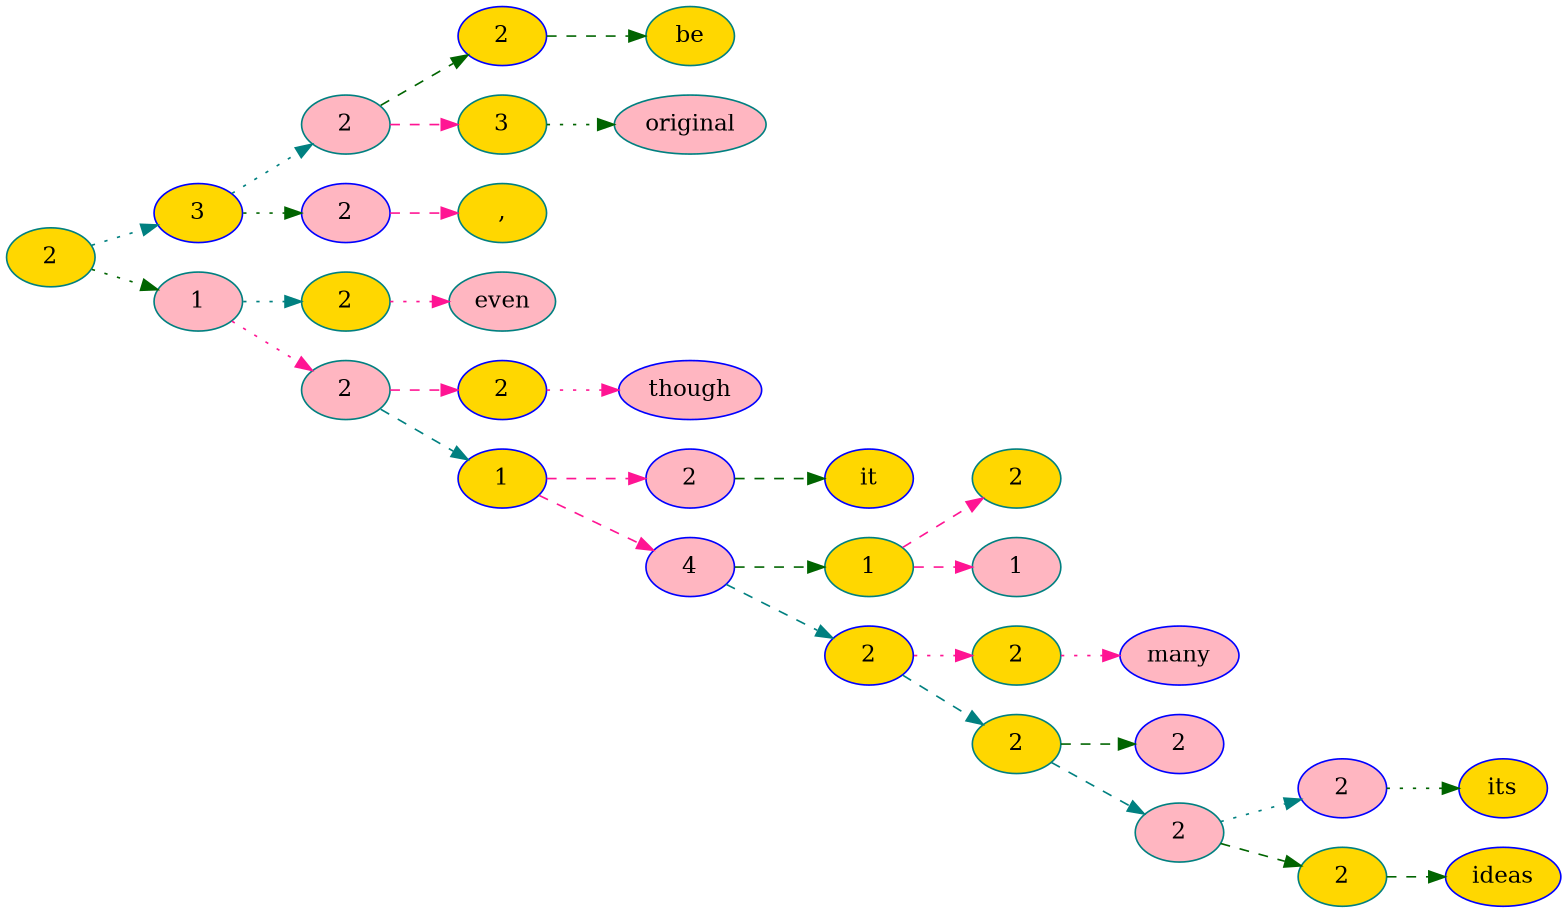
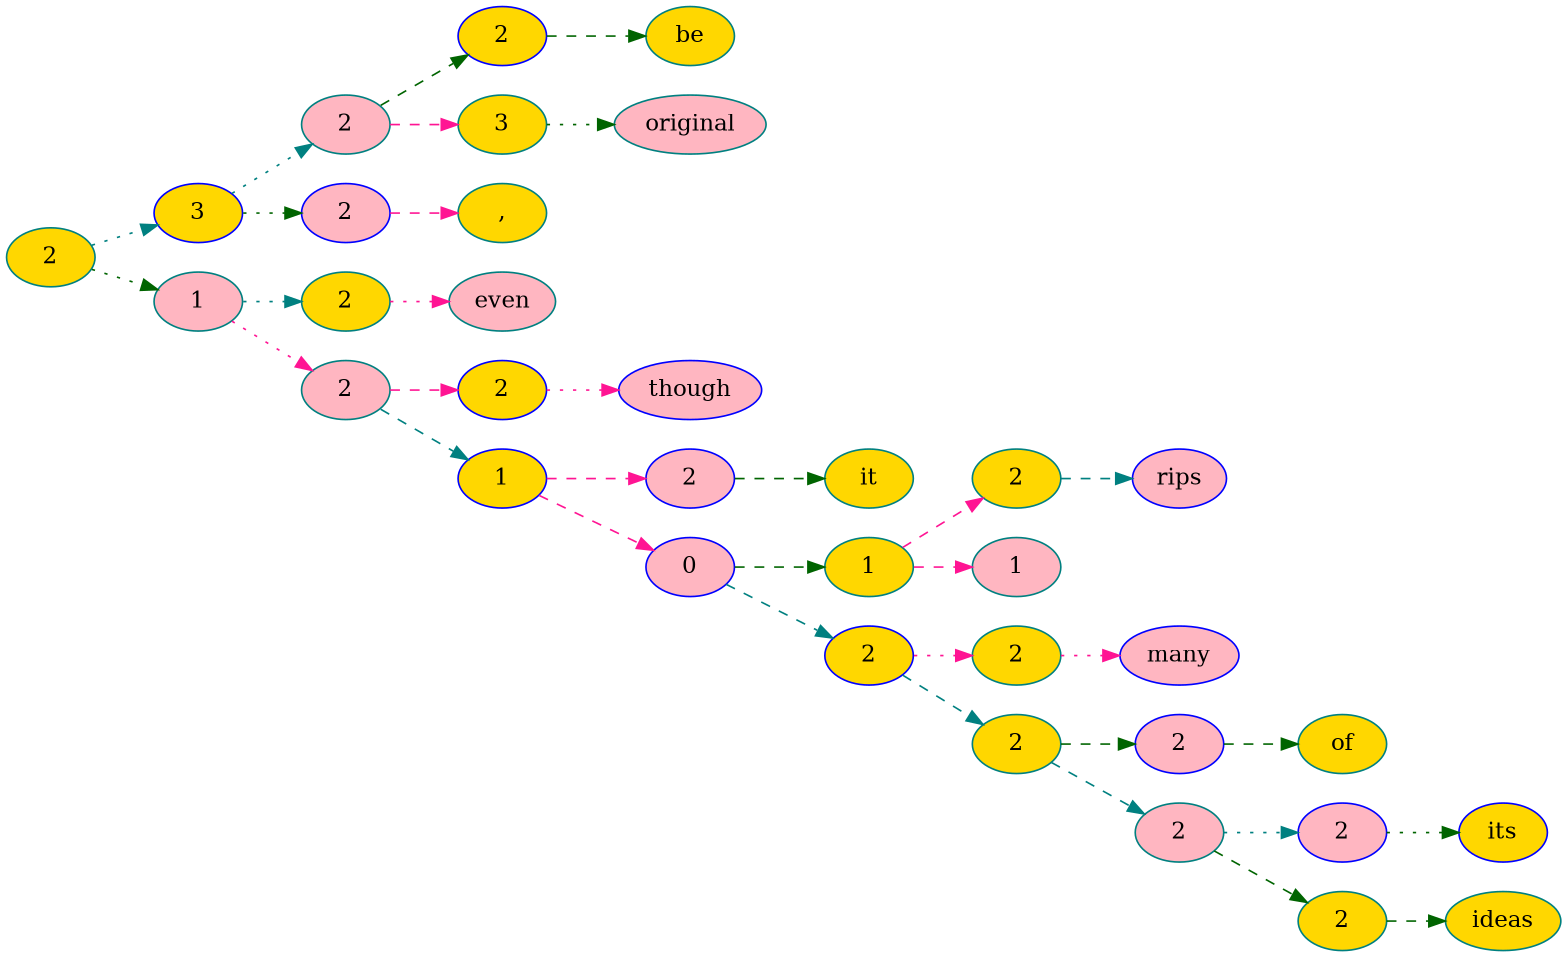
node "it": color blue -> teal
node "rips": added
node "4": label "4" -> "0"
node "of": added
node "ideas": color blue -> teal
